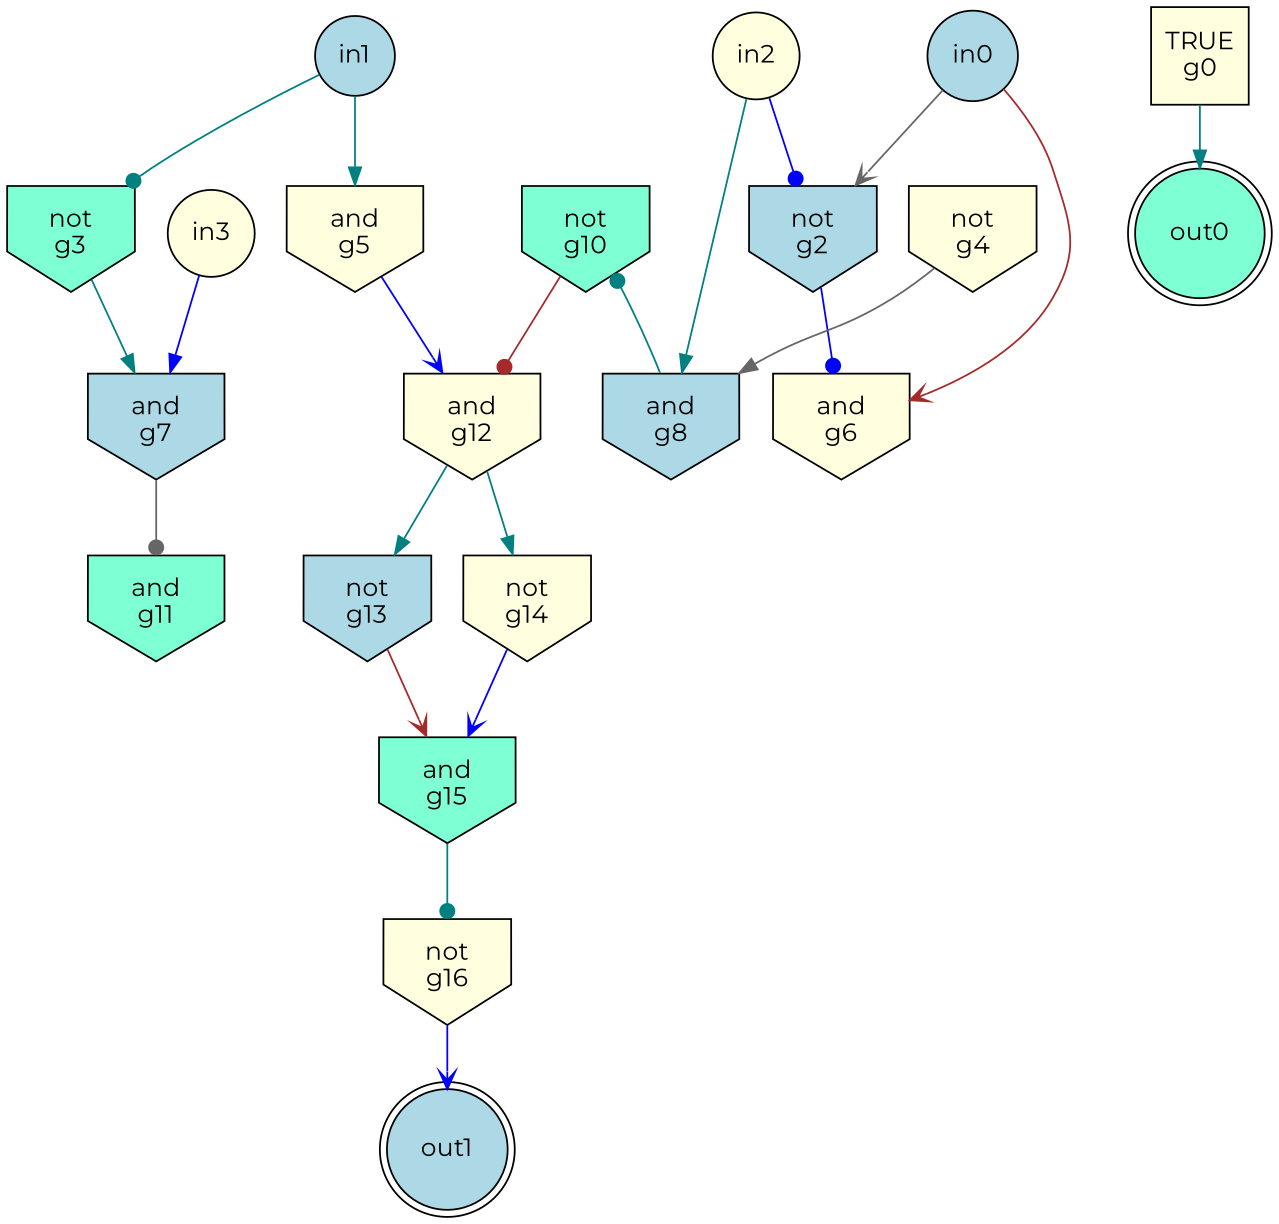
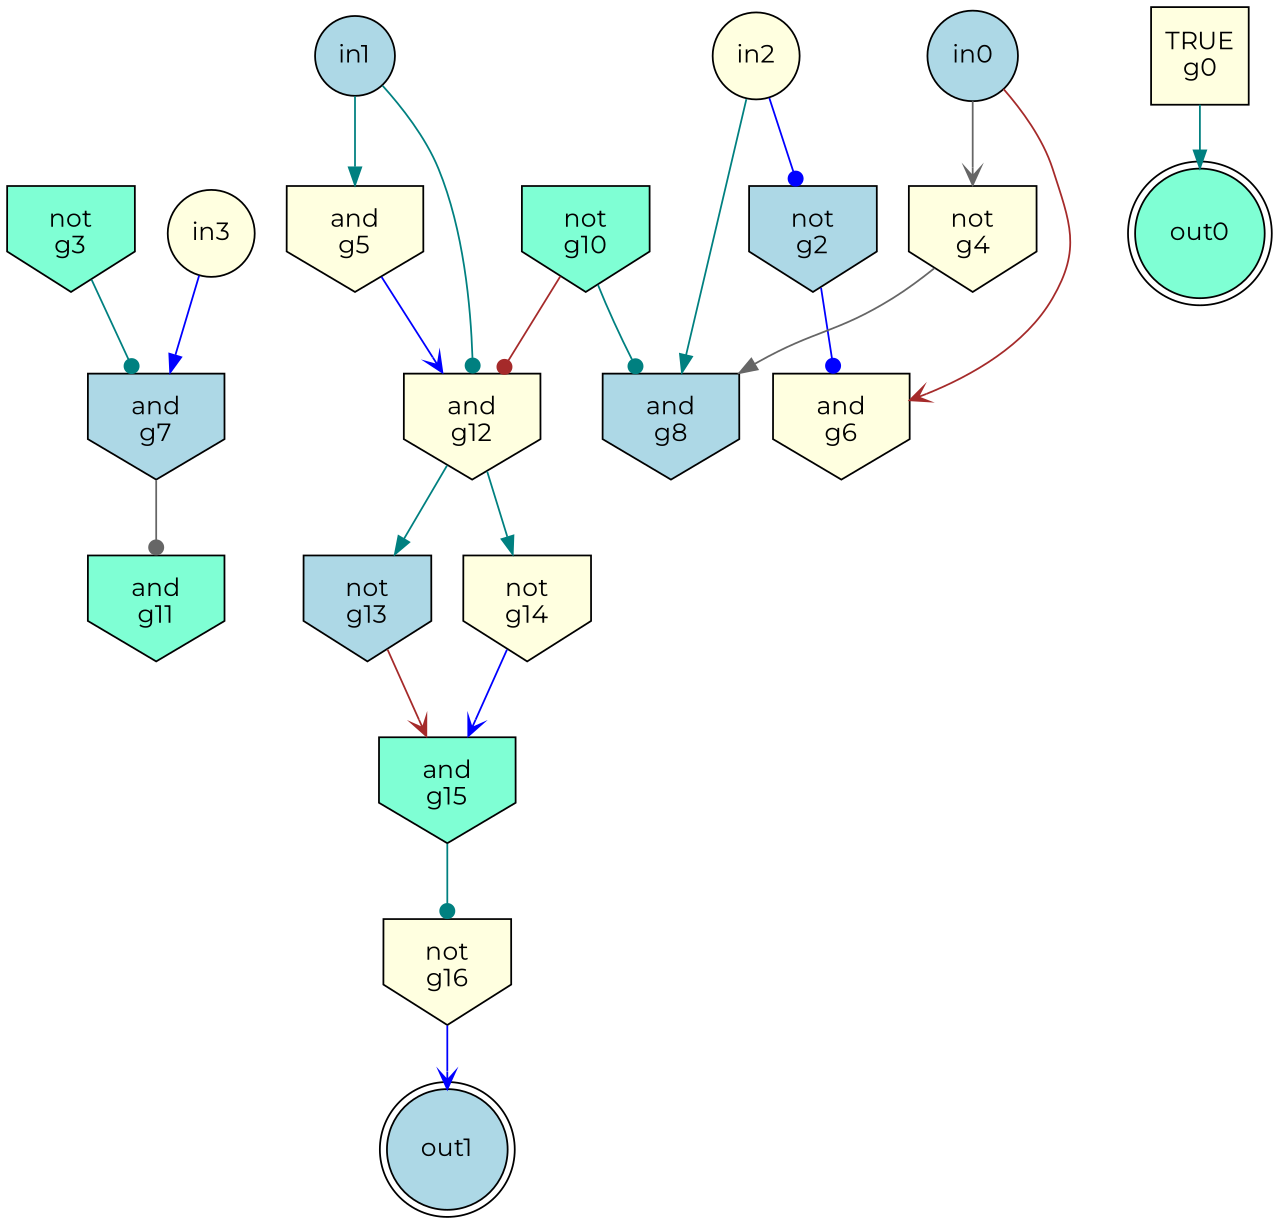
edge "in1" -> "not g3": now "in1" -> "and g12"
edge "in0" -> "not g2": now "in0" -> "not g4"
edge "not g3" -> "and g7": arrowhead normal -> dot
edge "and g8" -> "not g10": reversed
